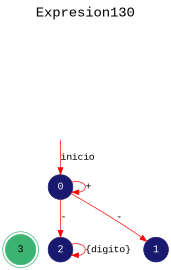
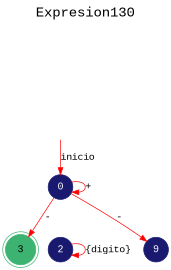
edge "0" -> "2": now "0" -> "3"
node "1": label "1" -> "9"
